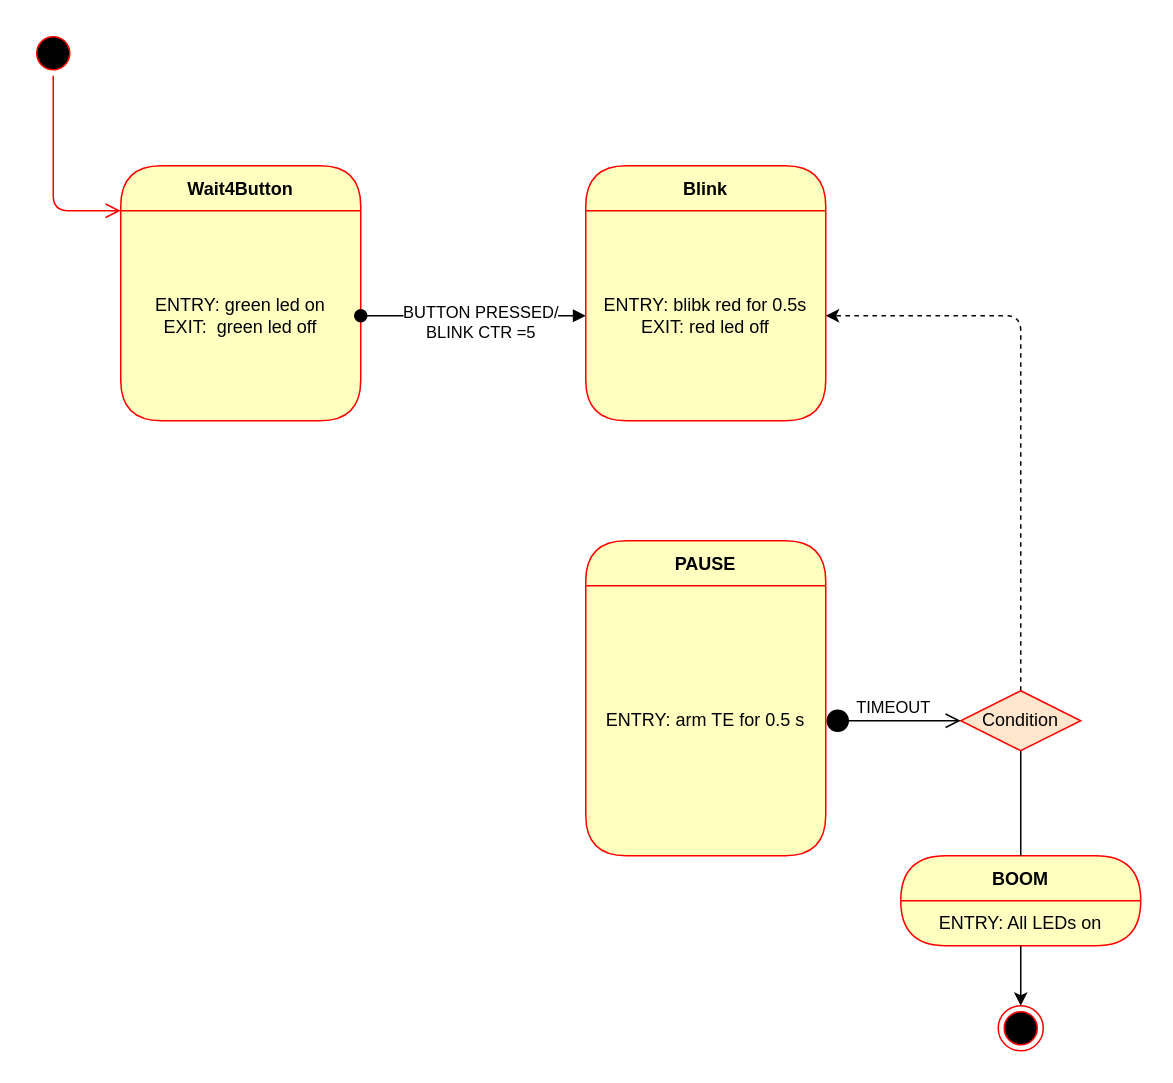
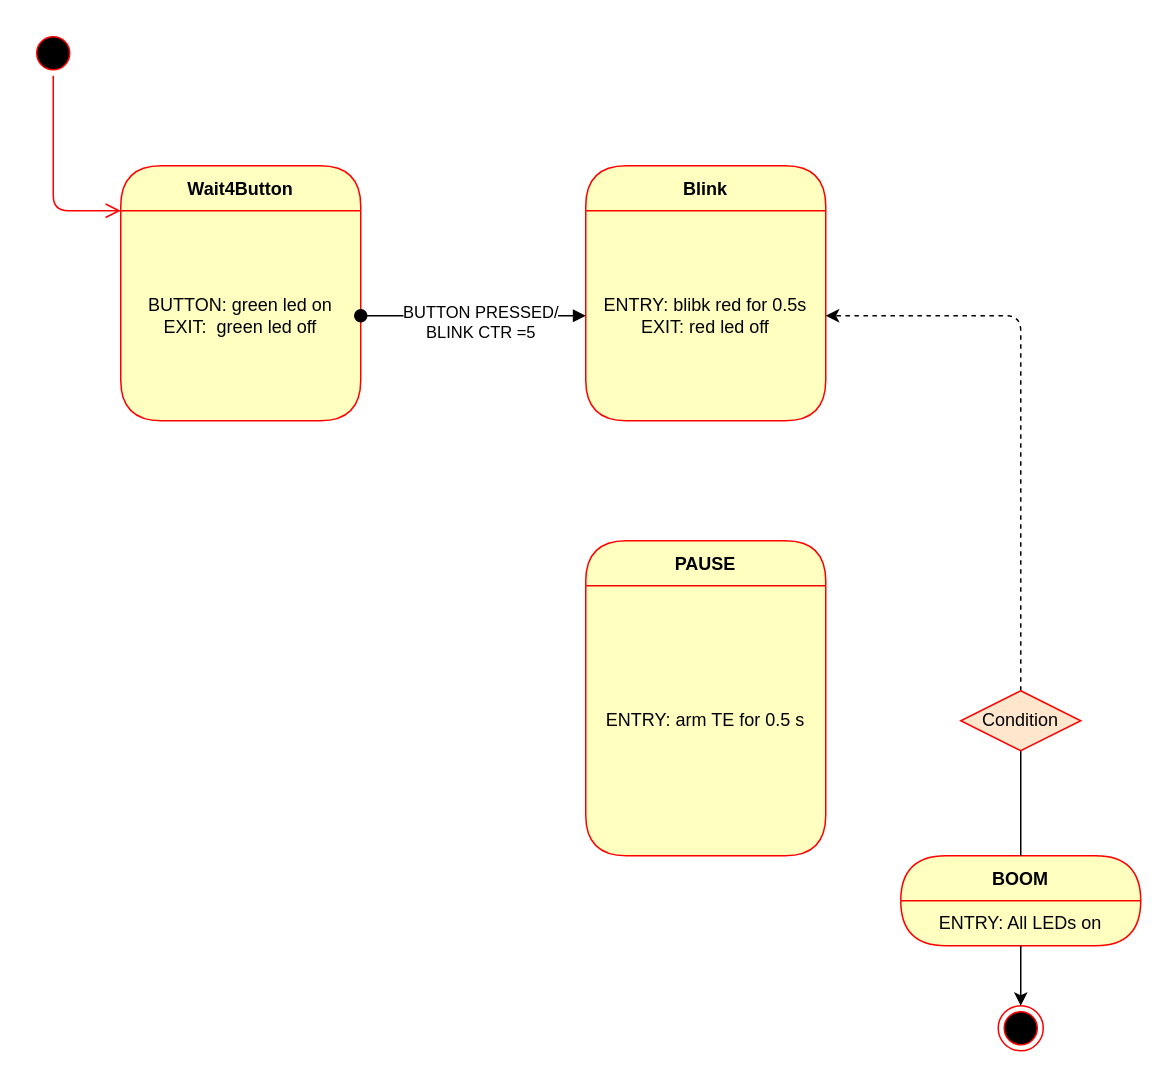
node "ENTRY: green led on EXIT: green led off": label "ENTRY: green led on EXIT: green led off" -> "BUTTON: green led on EXIT: green led off"
edge "ENTRY: arm TE for 0.5 s" -- "Condition": removed, label "TIMEOUT"
